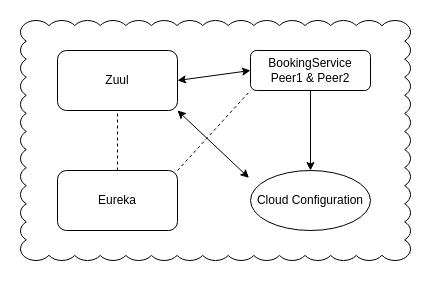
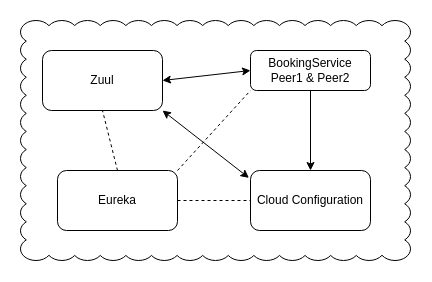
node "Zuul": moved (118, 81) -> (103, 81)
edge "Eureka" -- "Cloud Configuration": added
node "Cloud Configuration": shape ellipse -> rounded rectangle
